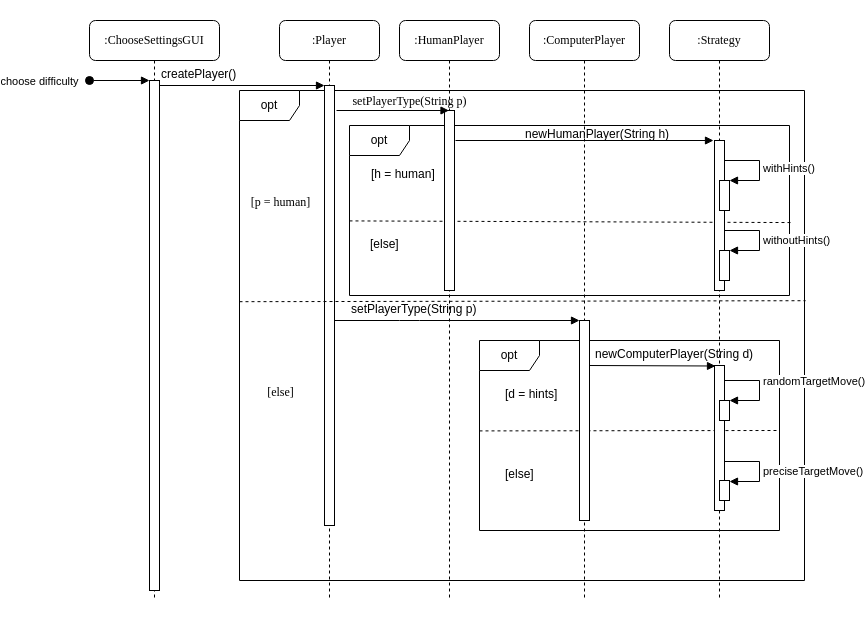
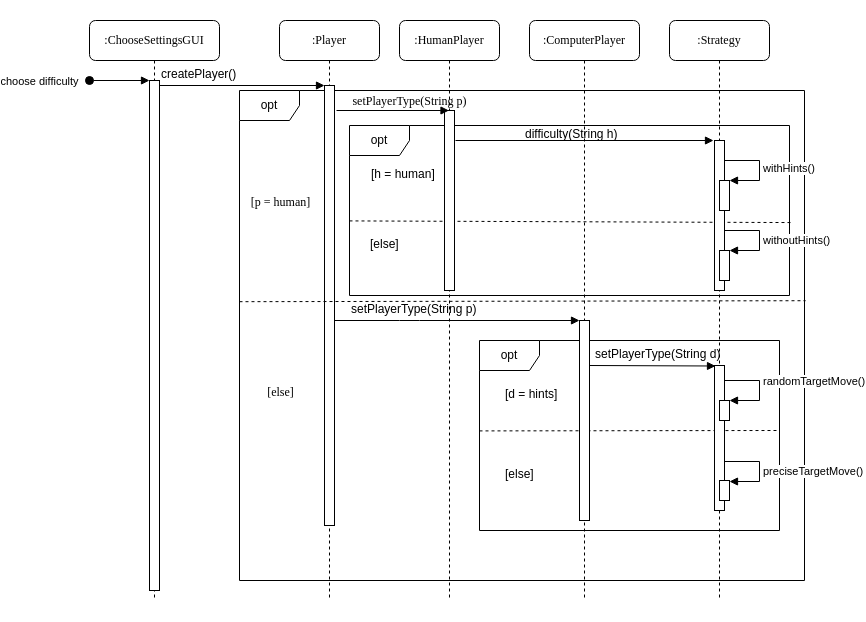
node "newHumanPlayer(String h)": label "newHumanPlayer(String h)" -> "difficulty(String h)"
node "newComputerPlayer(String d)": label "newComputerPlayer(String d)" -> "setPlayerType(String d)"
